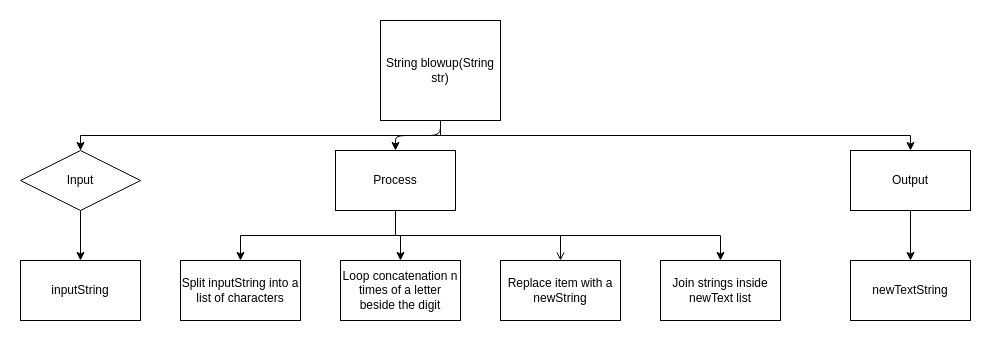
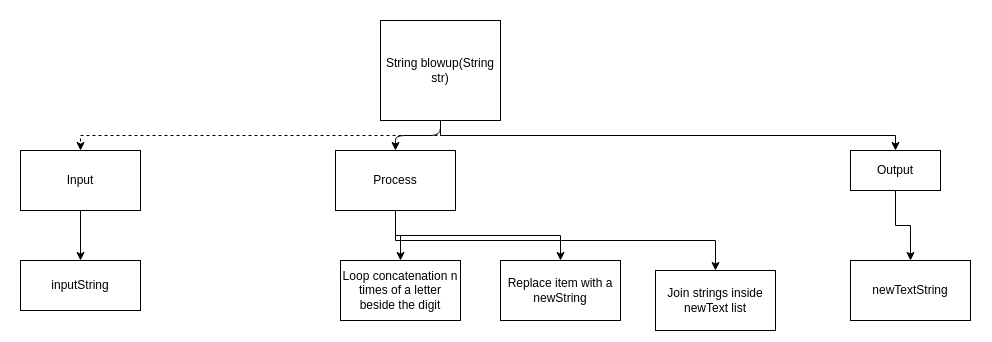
edge "String blowup(String str)" -> "Input": style solid -> dashed
node "Input": shape diamond -> rectangle
node "Output": size 120x60 -> 90x40
edge "Process" -> "Split inputString into a list of characters": removed
edge "Process" -> "Replace item with a newString": arrowhead open -> classic
node "inputString": size 120x60 -> 120x50
node "Split inputString into a list of characters": removed
node "Join strings inside newText list": moved (721, 291) -> (716, 301)
